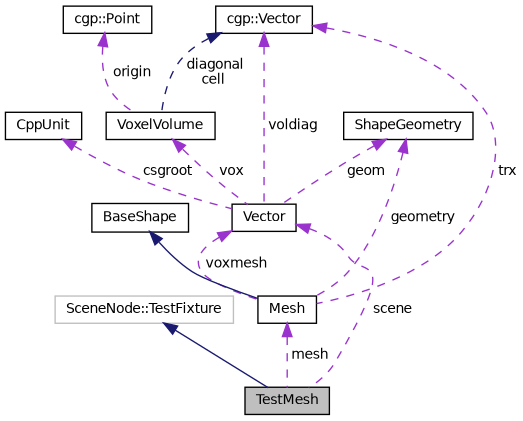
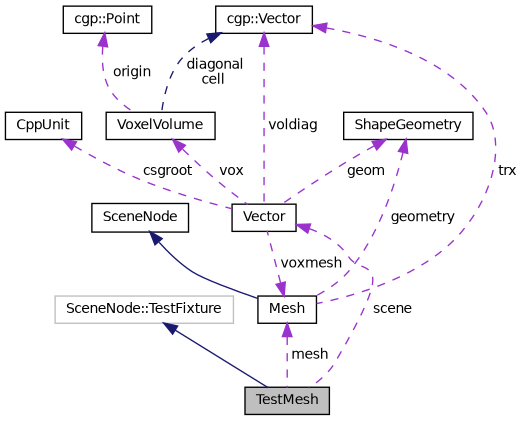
node "BaseShape": label "BaseShape" -> "SceneNode"
edge "Mesh" -> "Vector": reversed
